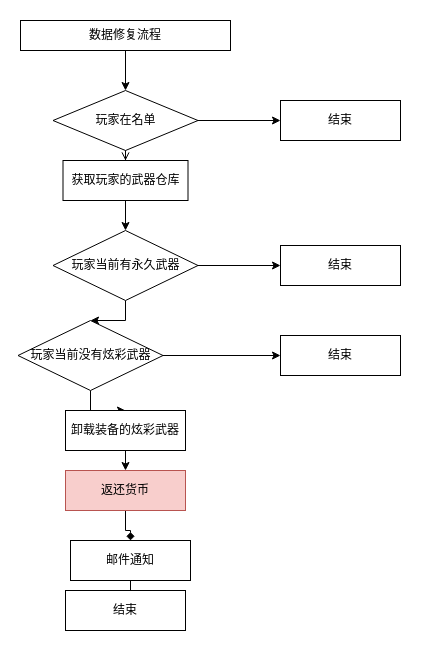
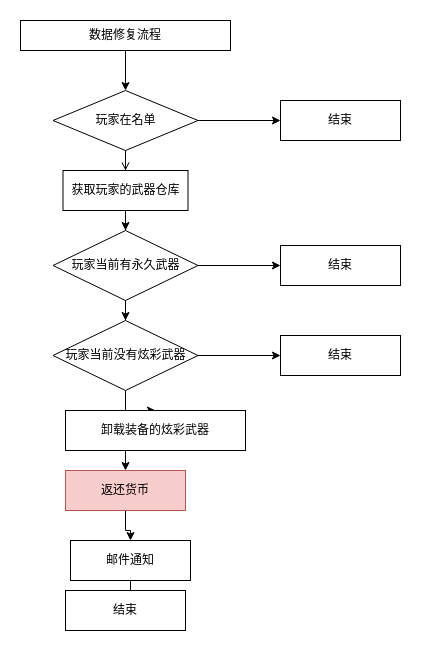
node "获取玩家的武器仓库": moved (126, 181) -> (126, 191)
node "玩家当前没有炫彩武器": moved (91, 356) -> (126, 356)
node "卸载装备的炫彩武器": size 120x40 -> 180x40
edge "返还货币" -> "邮件通知": arrowhead diamond -> classic
